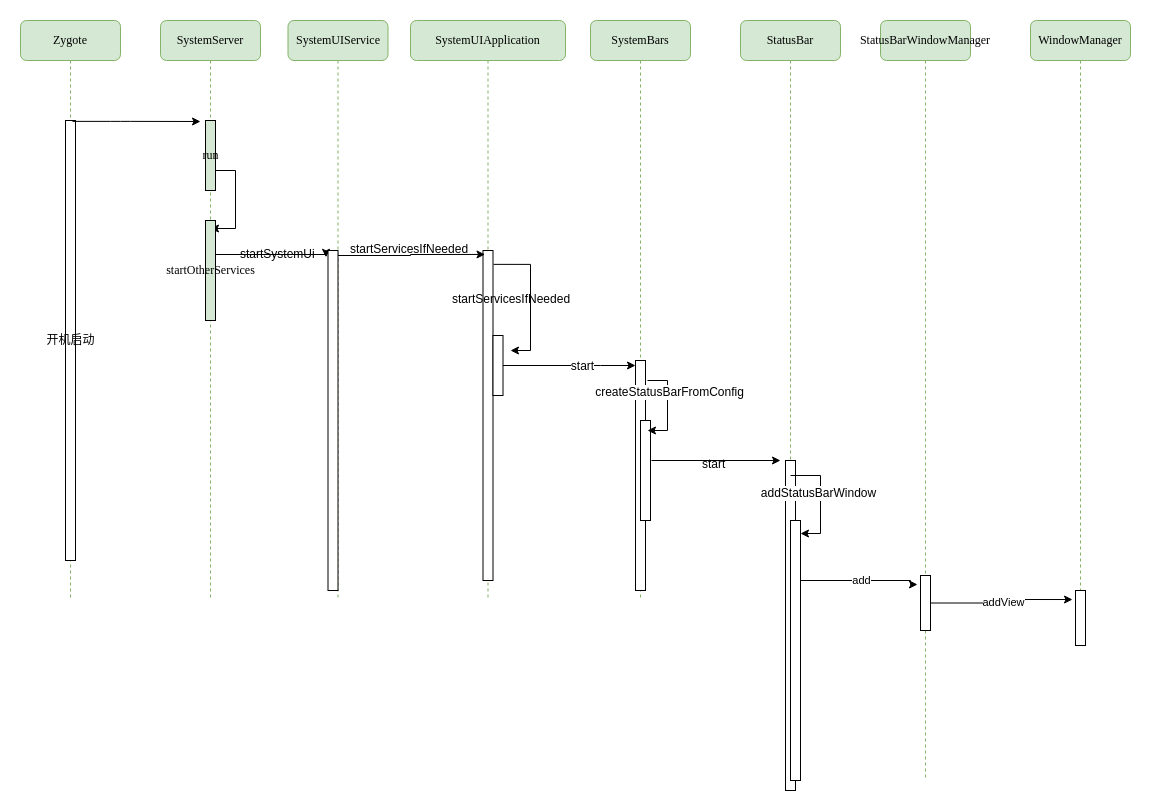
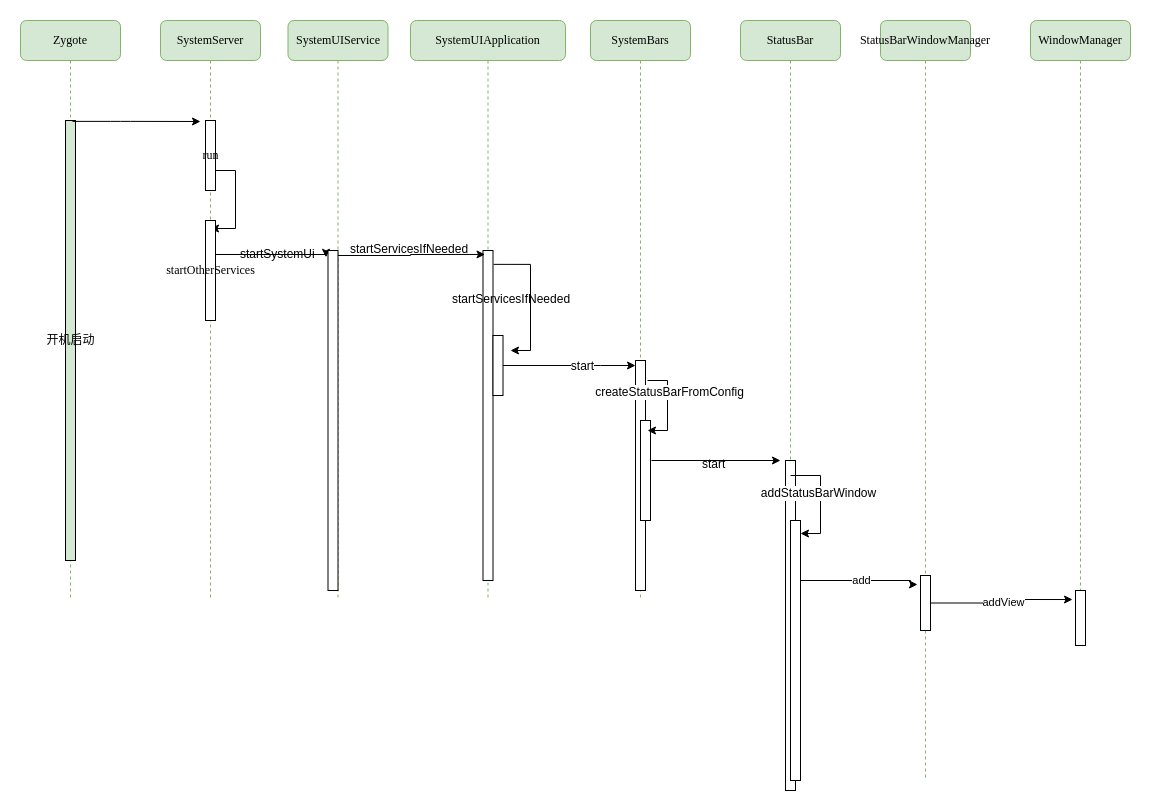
node "run": fillcolor #d5e8d4 -> #ffffff
node "startOtherServices": fillcolor #d5e8d4 -> #ffffff
node "开机启动": fillcolor #ffffff -> #d5e8d4
